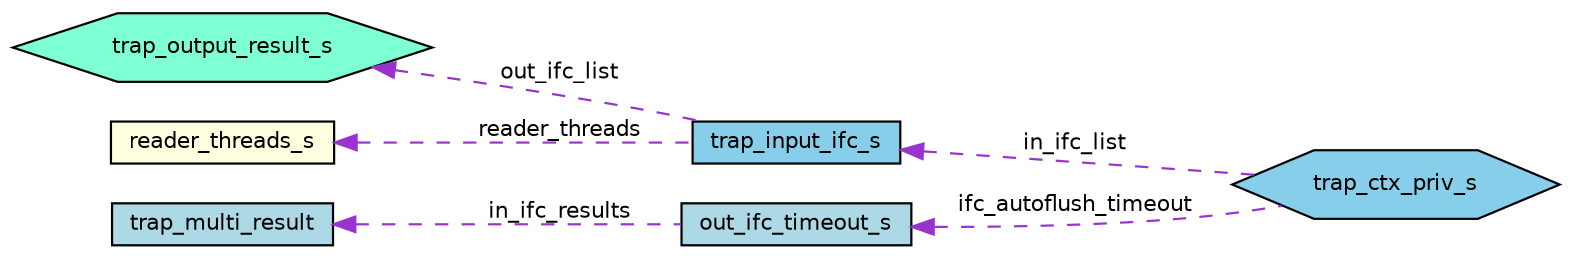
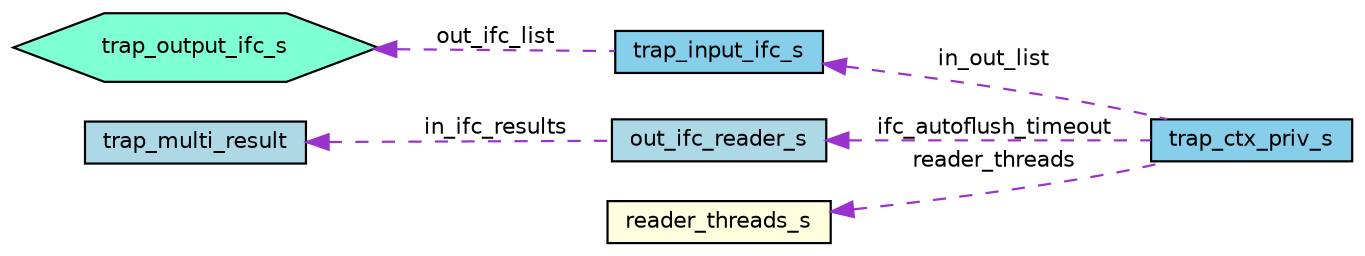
node "trap_output_result_s": label "trap_output_result_s" -> "trap_output_ifc_s"
edge "trap_input_ifc_s" -> "reader_threads_s": now "trap_ctx_priv_s" -> "reader_threads_s"
edge "trap_ctx_priv_s" -> "trap_input_ifc_s": label " in_ifc_list" -> " in_out_list"
node "trap_ctx_priv_s": shape hexagon -> box
node "out_ifc_timeout_s": label "out_ifc_timeout_s" -> "out_ifc_reader_s"
